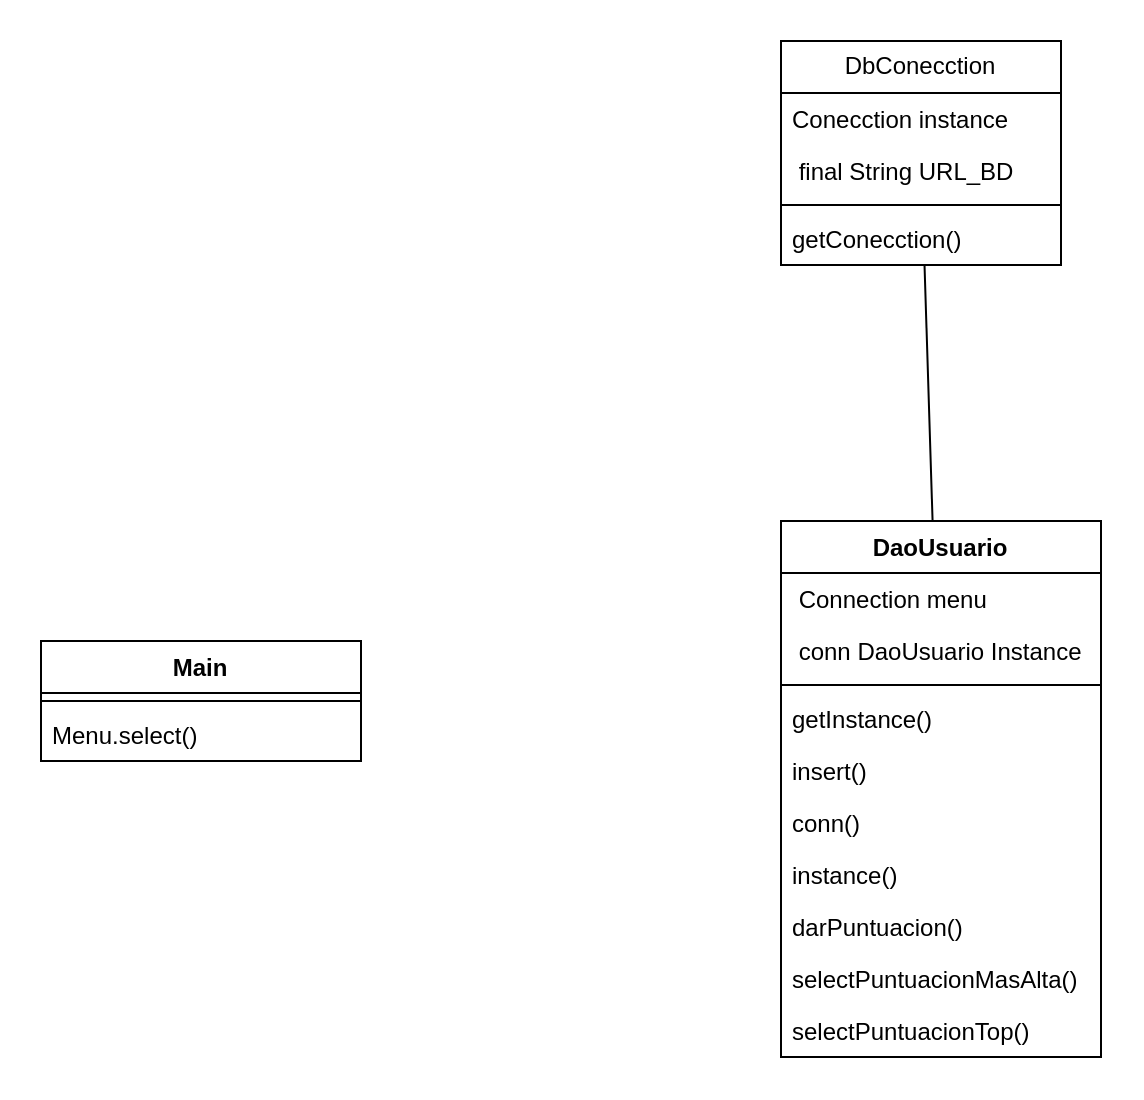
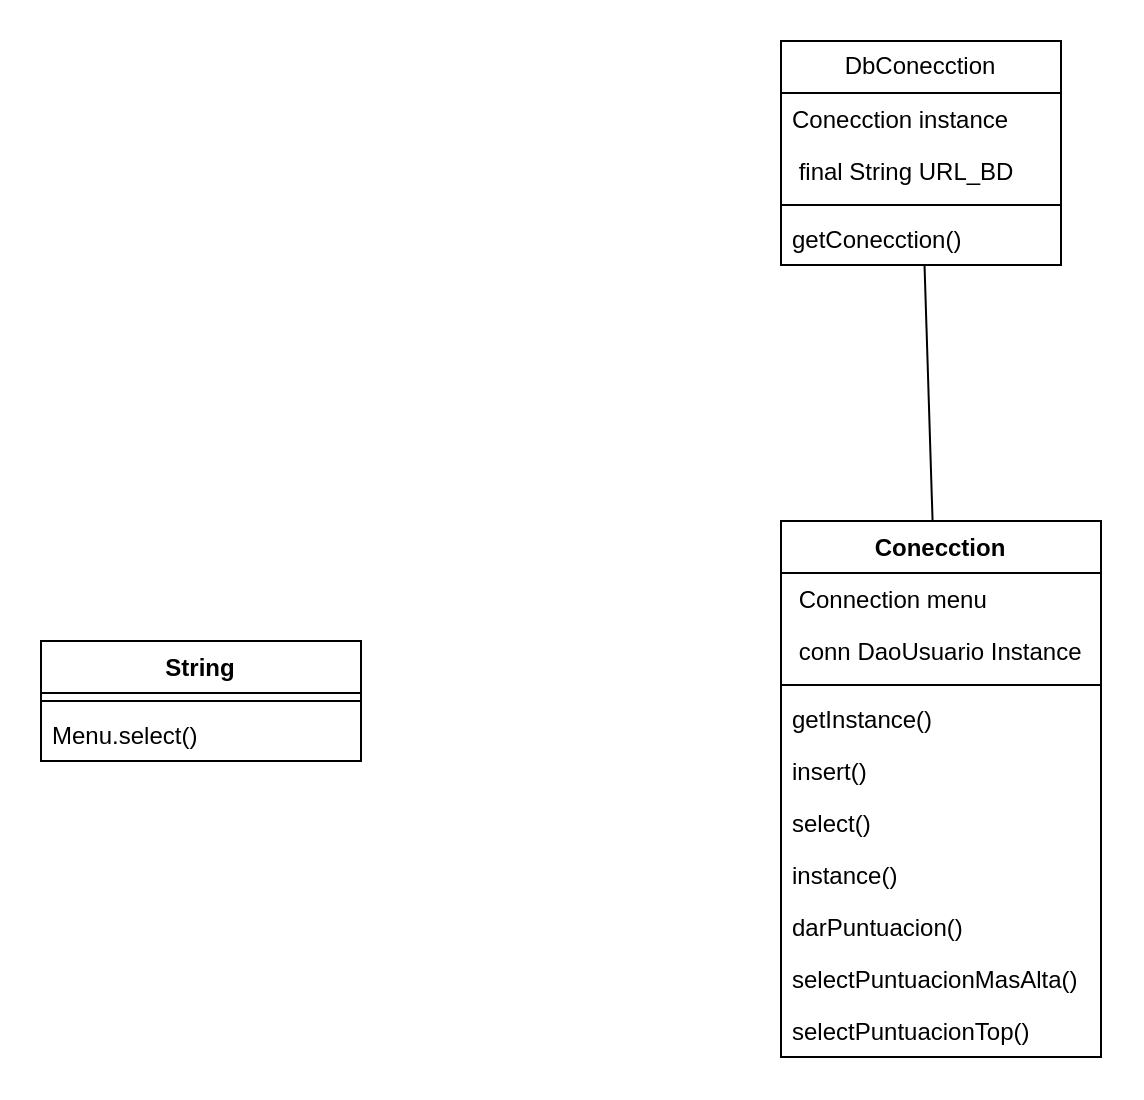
node "DaoUsuario": label "DaoUsuario" -> "Conecction"
node "Main": label "Main" -> "String"
node "conn()": label "conn()" -> "select()"
